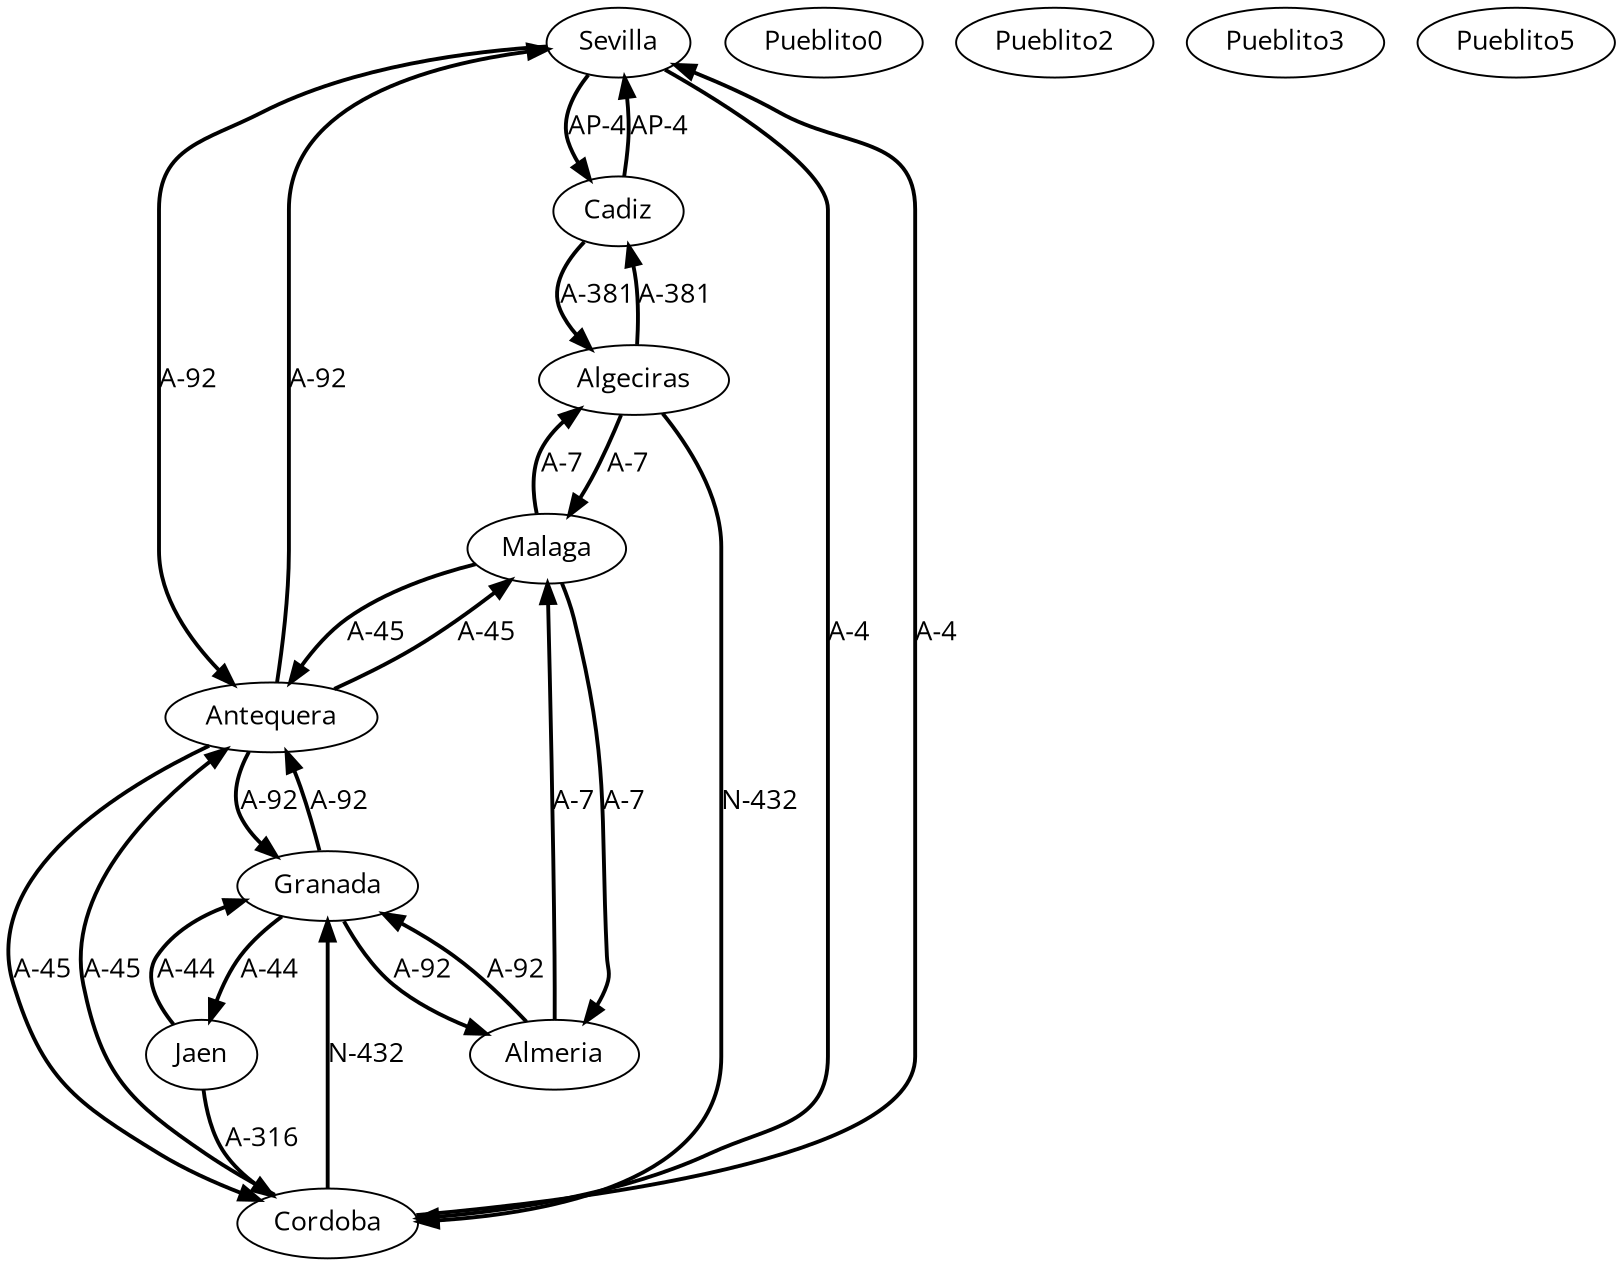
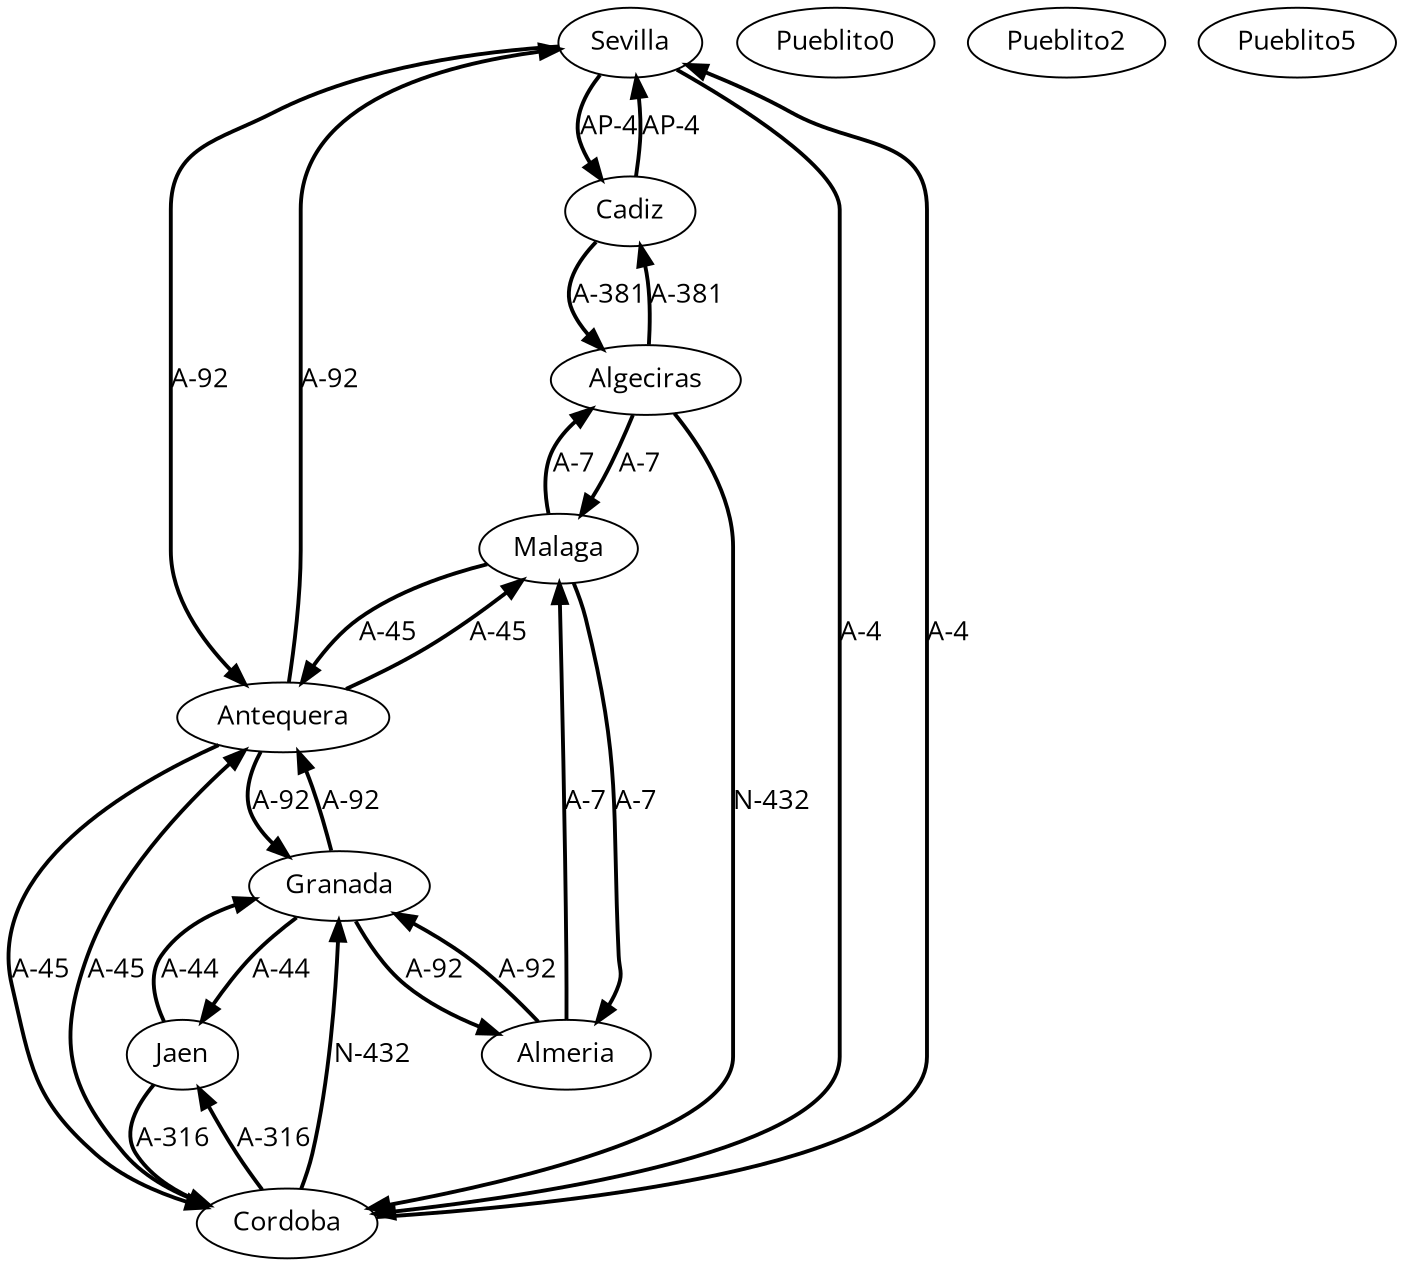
node "Pueblito3": removed
edge "Cordoba" -> "Jaen": added, label "A-316"
